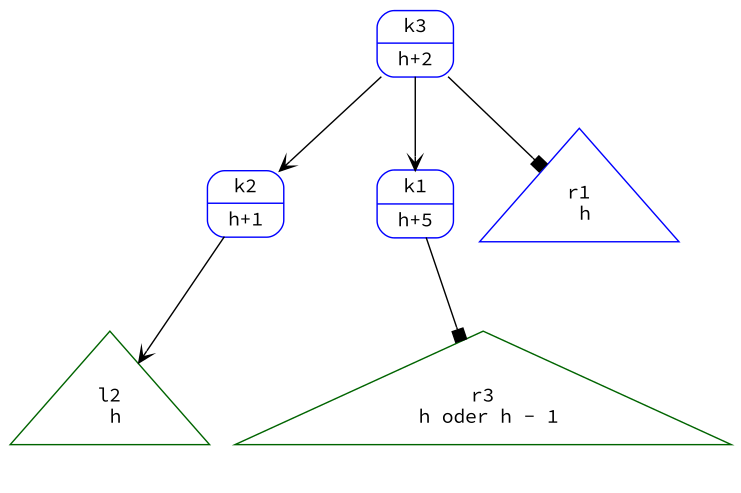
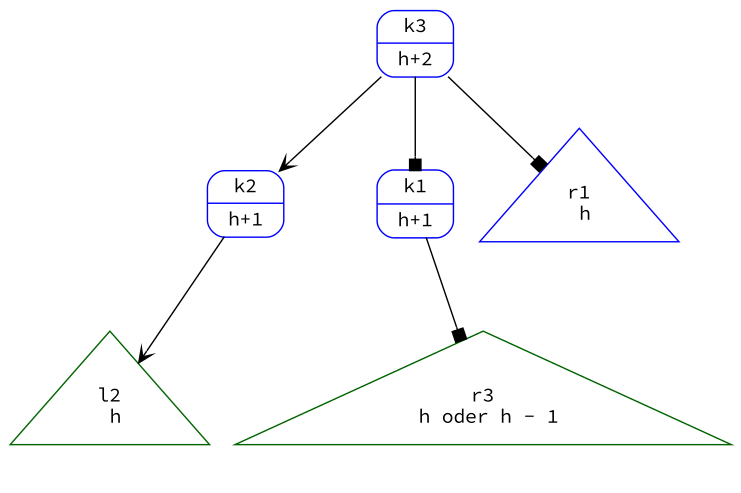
edge "k3" -> "k1": arrowhead vee -> box
node "k1": text "h+5" -> "h+1"
